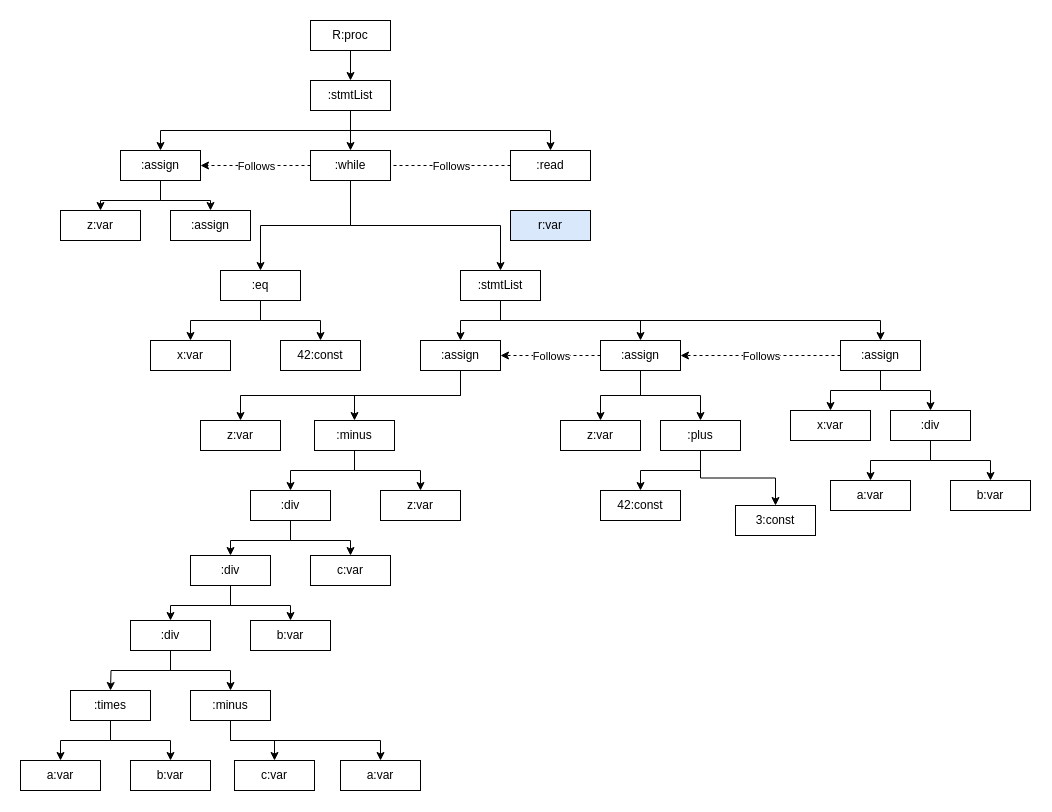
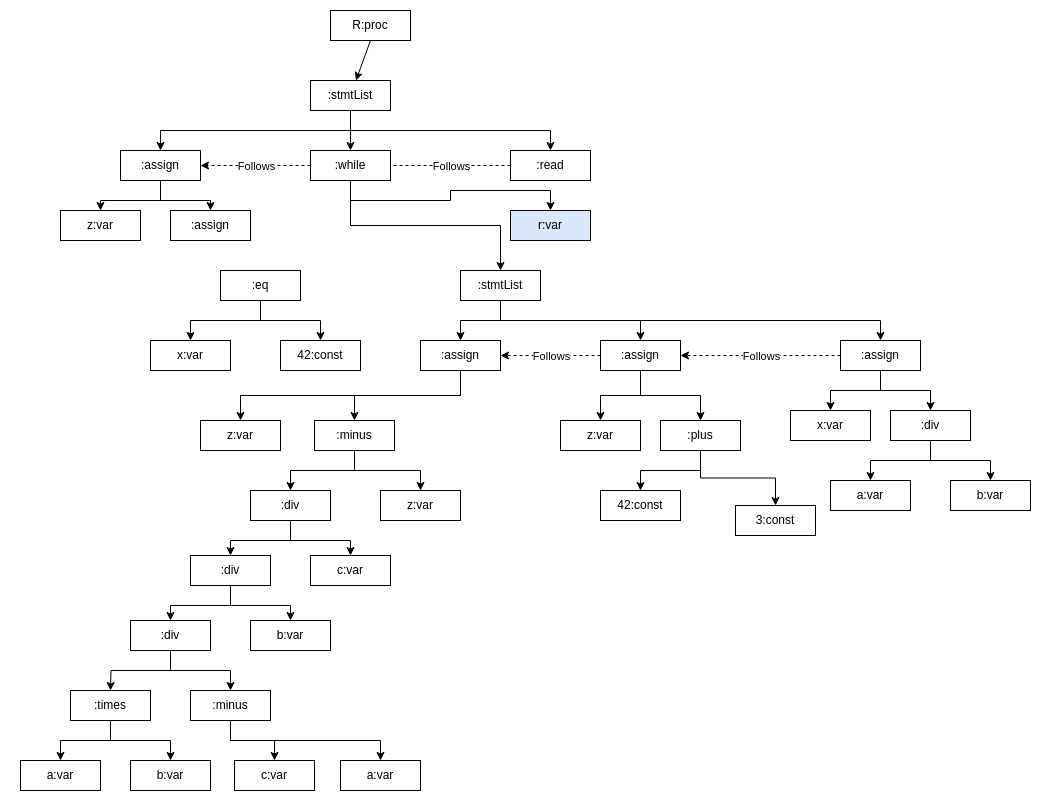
node "R:proc": moved (351, 36) -> (371, 26)
edge ":while" -> ":eq": now ":while" -> "r:var"
